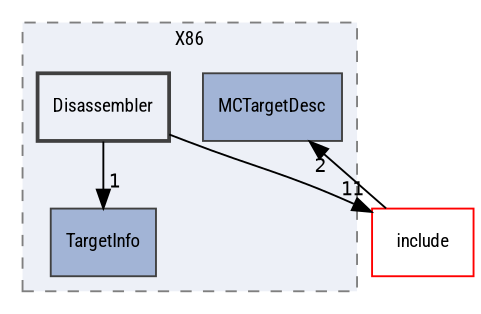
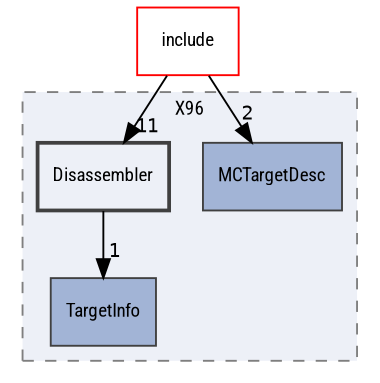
cluster "X86": label "X86" -> "X96"
edge "Disassembler" -> "include": reversed
